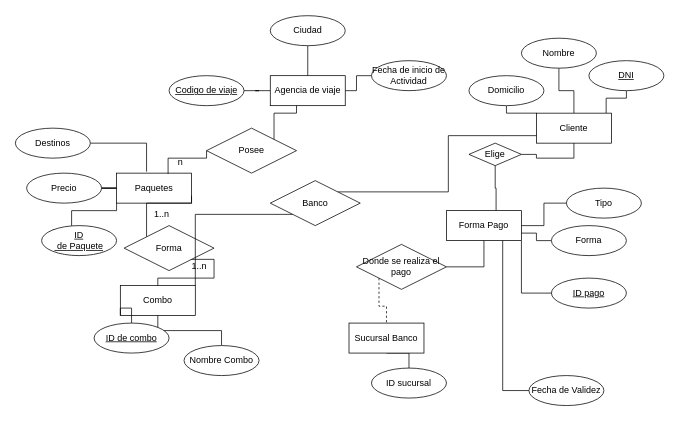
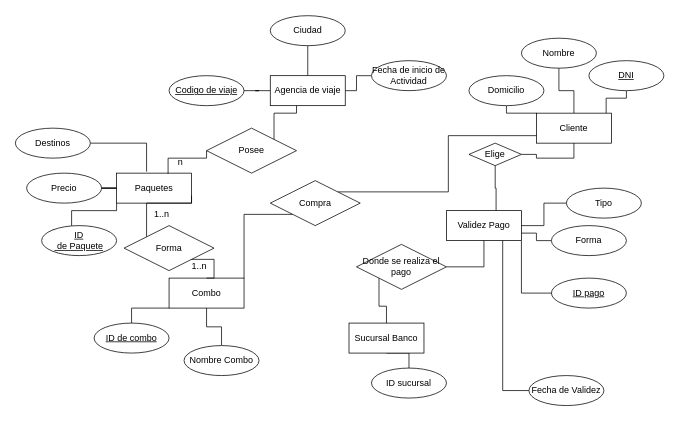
node "Banco": label "Banco" -> "Compra"
node "Forma Pago": label "Forma Pago" -> "Validez Pago"
node "Combo": moved (158, 300) -> (207, 293)
edge "Donde se realiza el pago" -- "Sucursal Banco": style dashed -> solid
